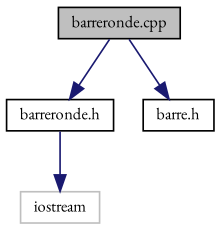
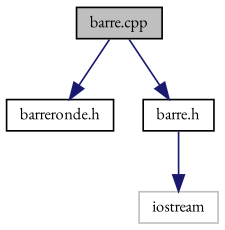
node "barreronde.cpp": label "barreronde.cpp" -> "barre.cpp"
edge "barreronde.h" -> "iostream": now "barre.h" -> "iostream"
